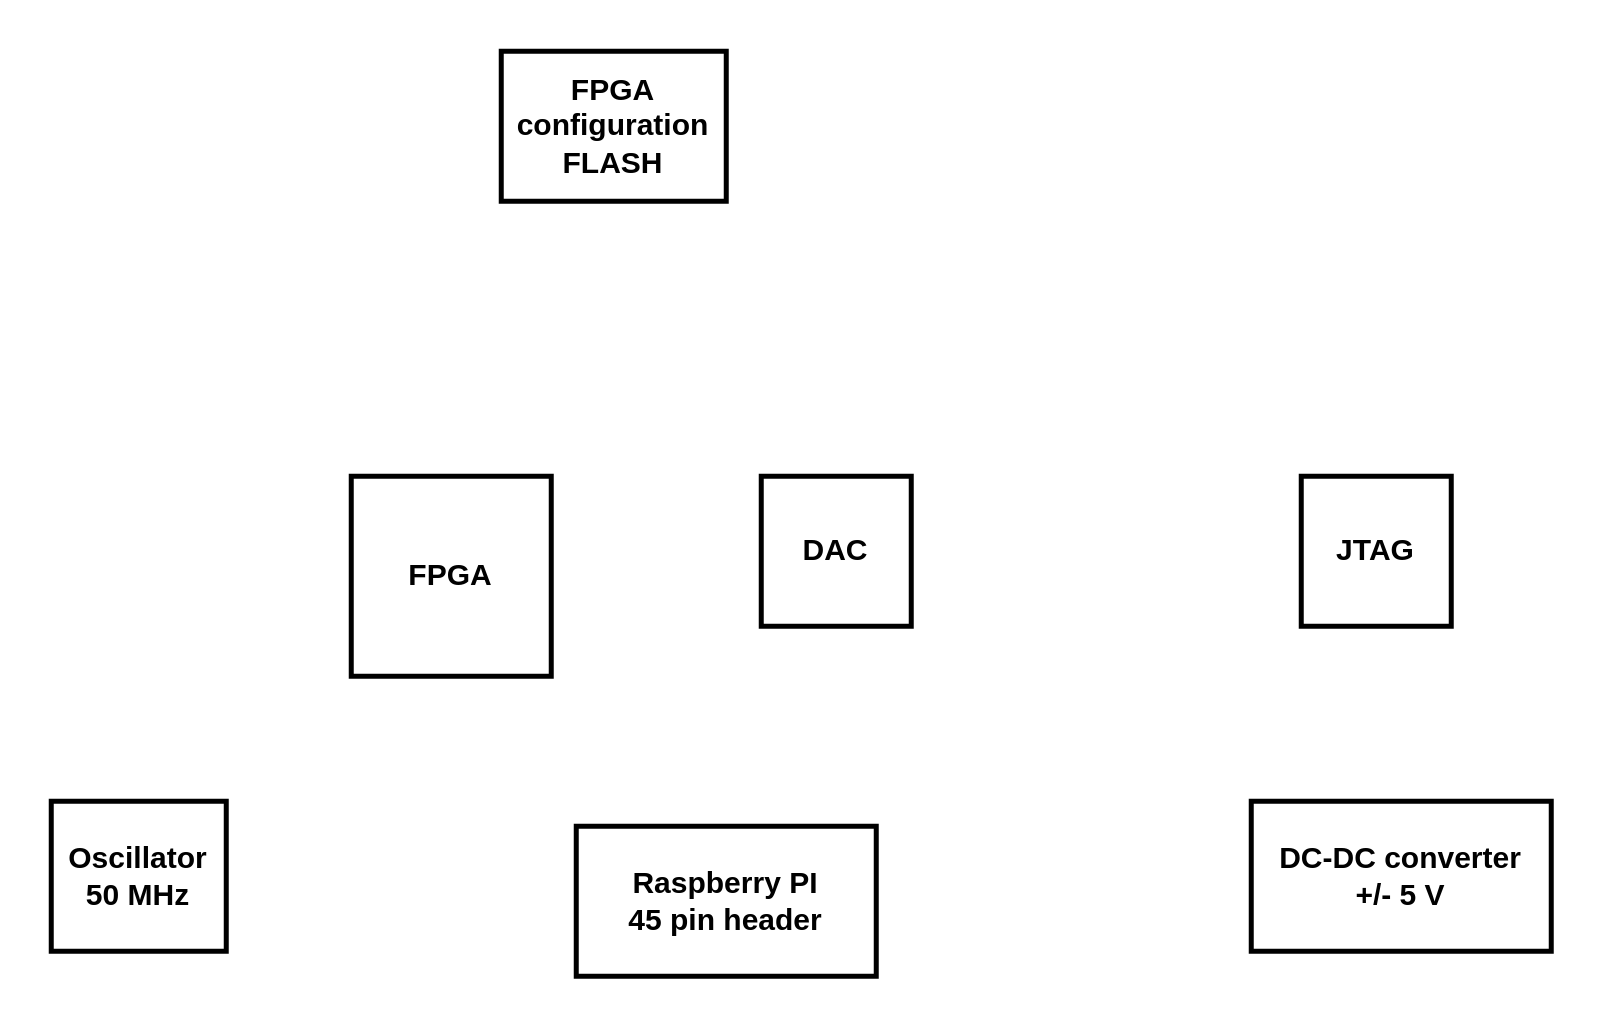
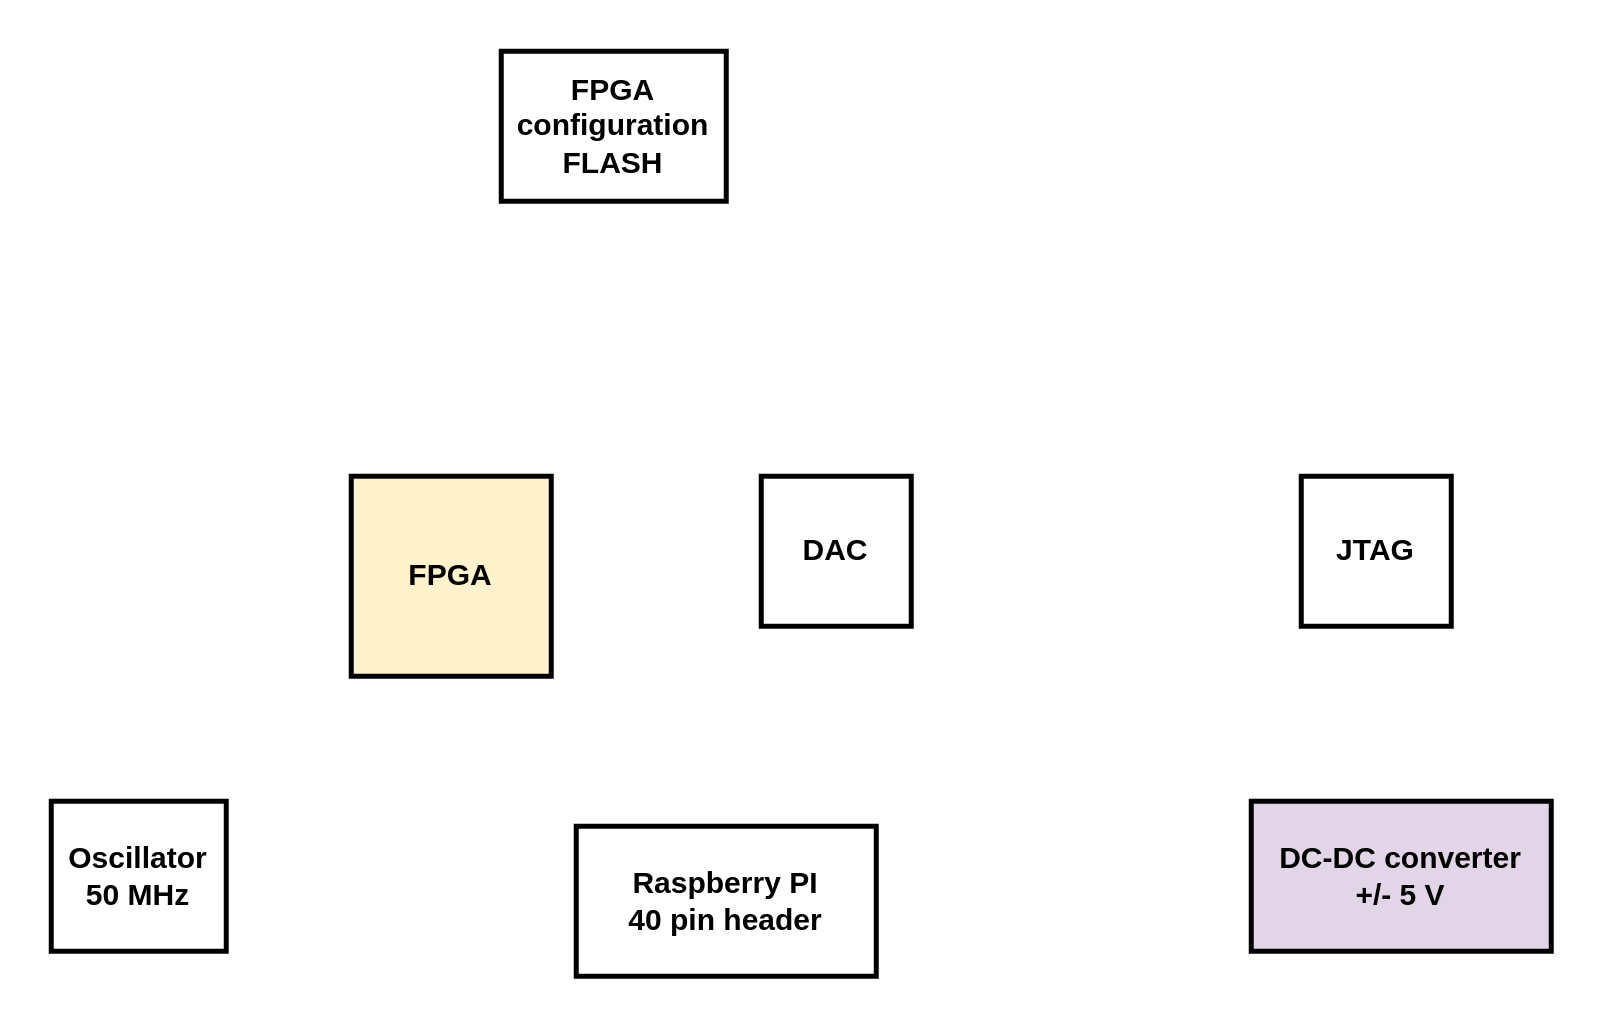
node "FPGA": fillcolor #ffffff -> #fff2cc
node "DC-DC converter +/- 5 V": fillcolor #ffffff -> #e1d5e7
node "Raspberry PI 45 pin header": label "Raspberry PI 45 pin header" -> "Raspberry PI 40 pin header"
